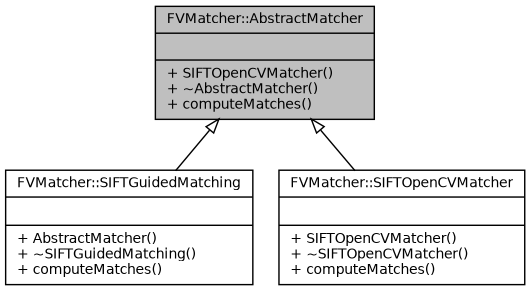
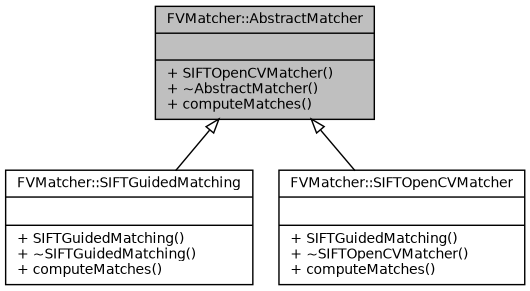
node "FVMatcher::SIFTGuidedMatching": text "+ AbstractMatcher()" -> "+ SIFTGuidedMatching()"
node "FVMatcher::SIFTOpenCVMatcher": text "+ SIFTOpenCVMatcher()" -> "+ SIFTGuidedMatching()"
